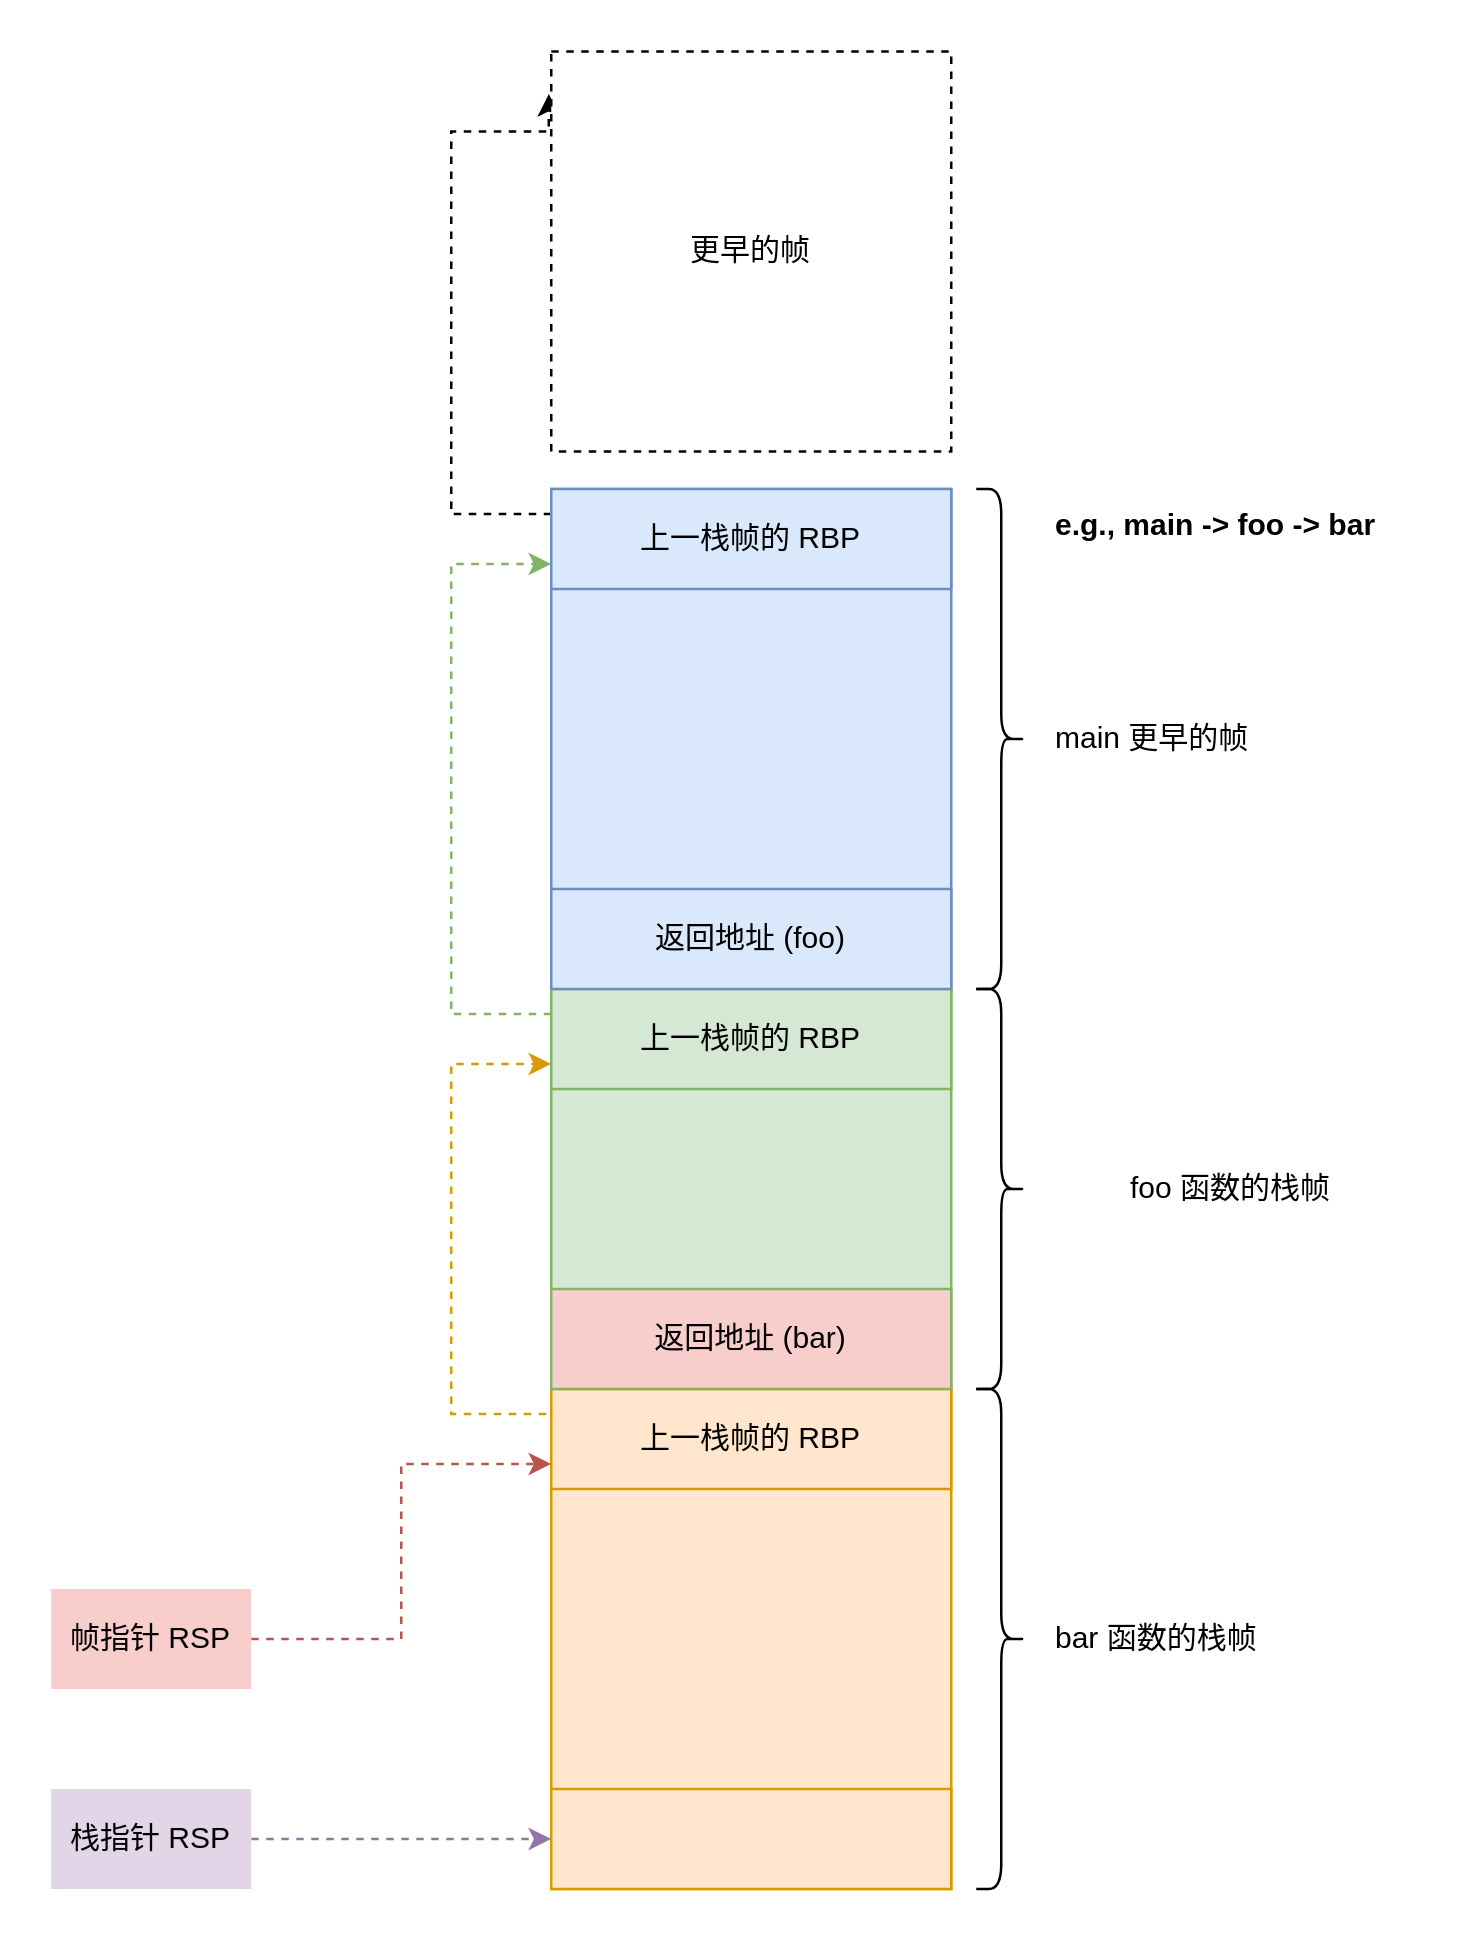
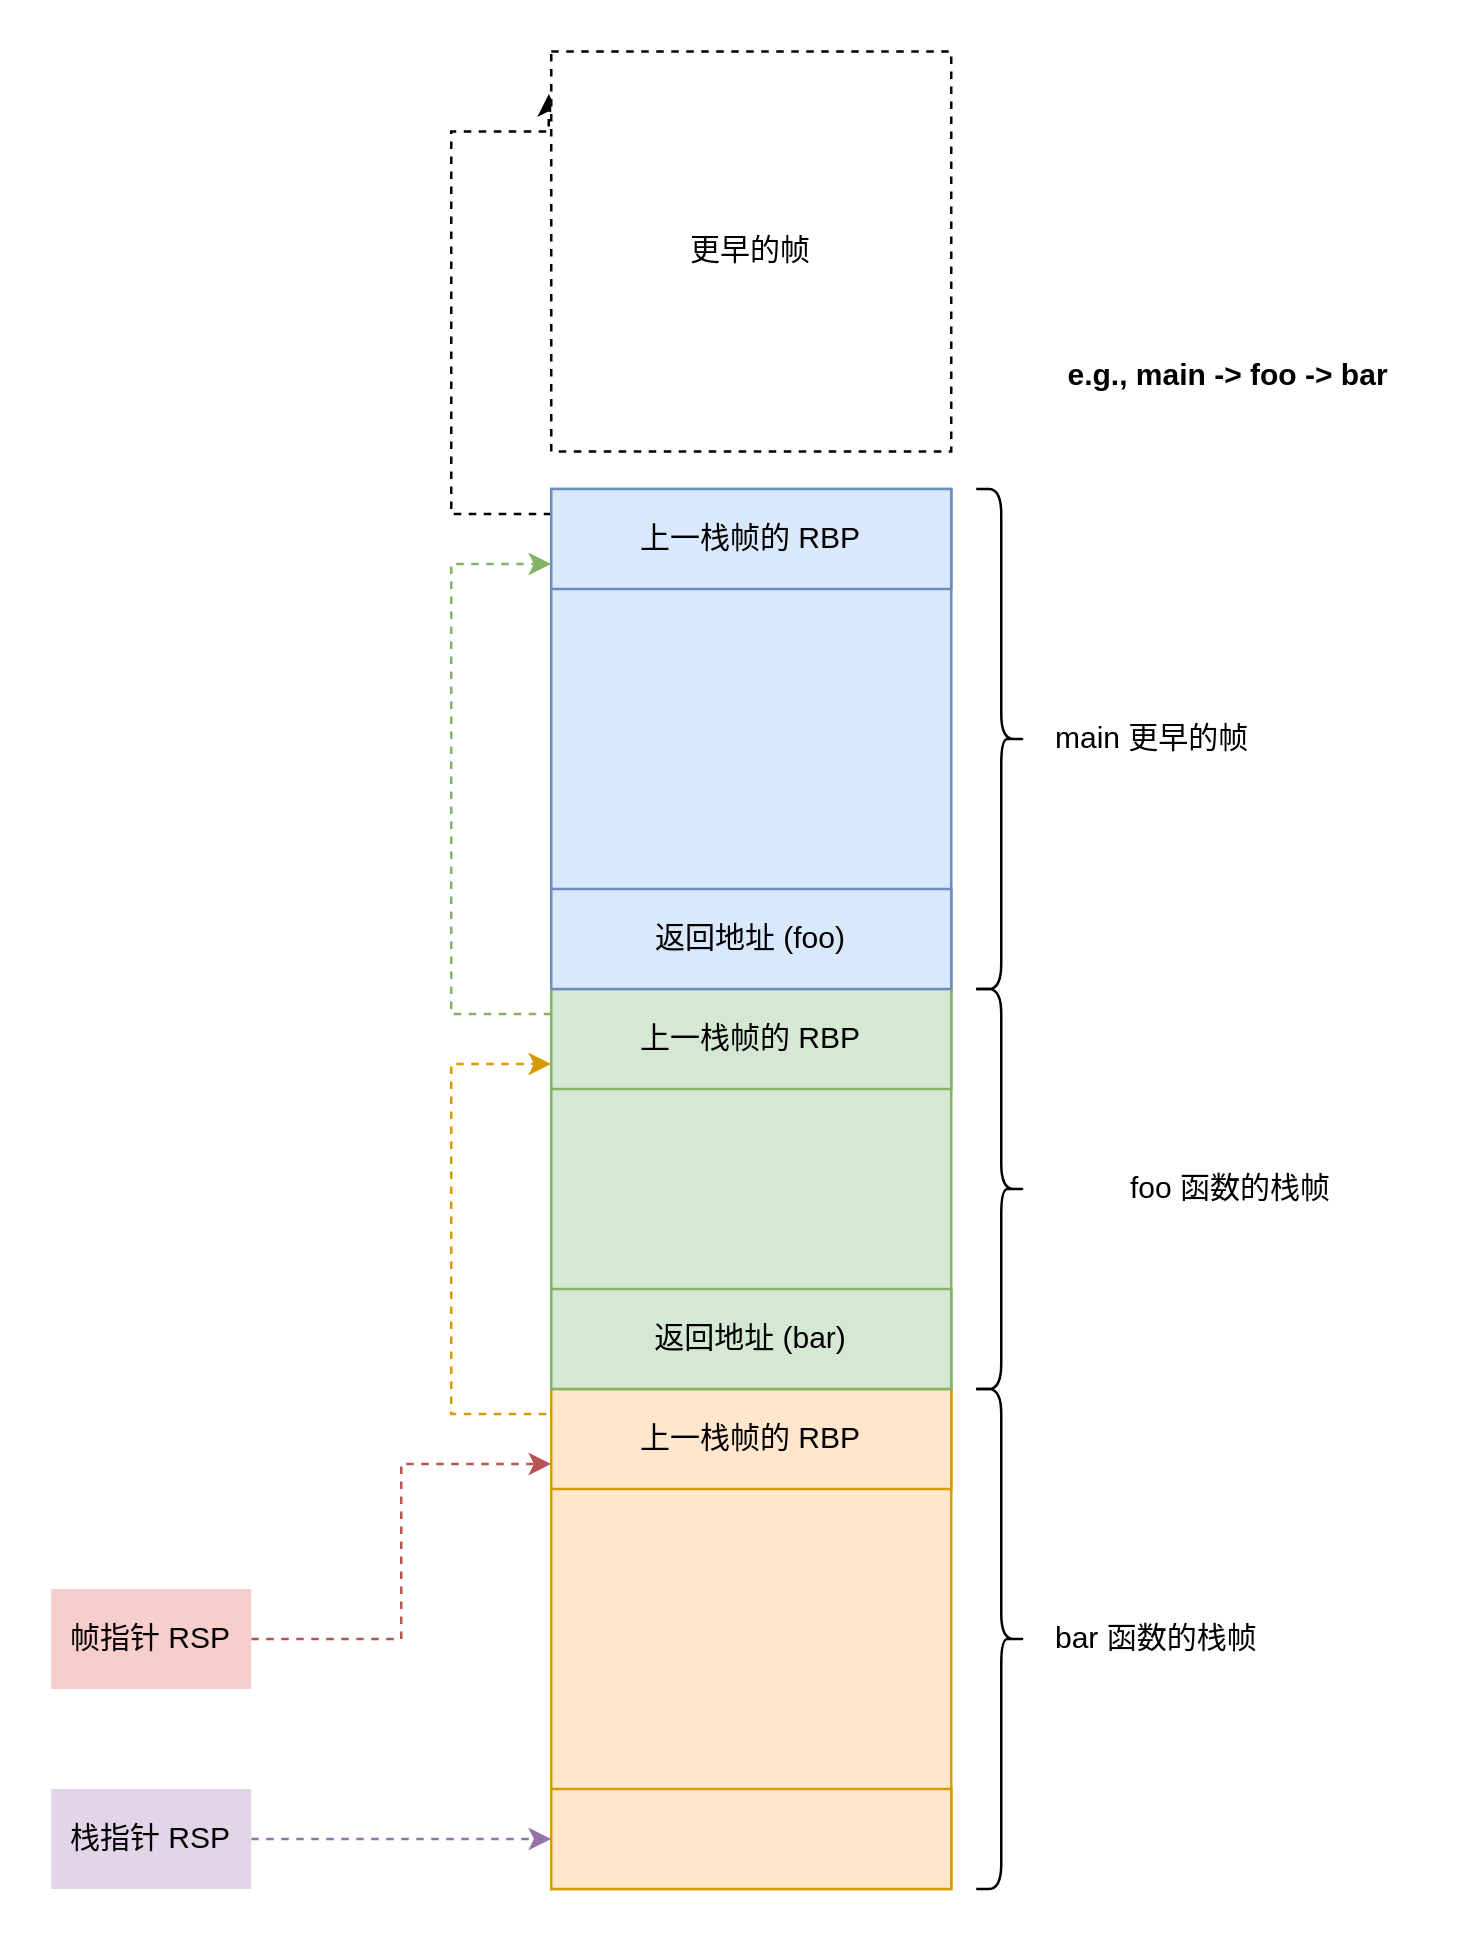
node "e.g., main -> foo -> bar": moved (1239, 526) -> (1251, 376)
node "返回地址 (bar)": fillcolor #f8cecc -> #d5e8d4
